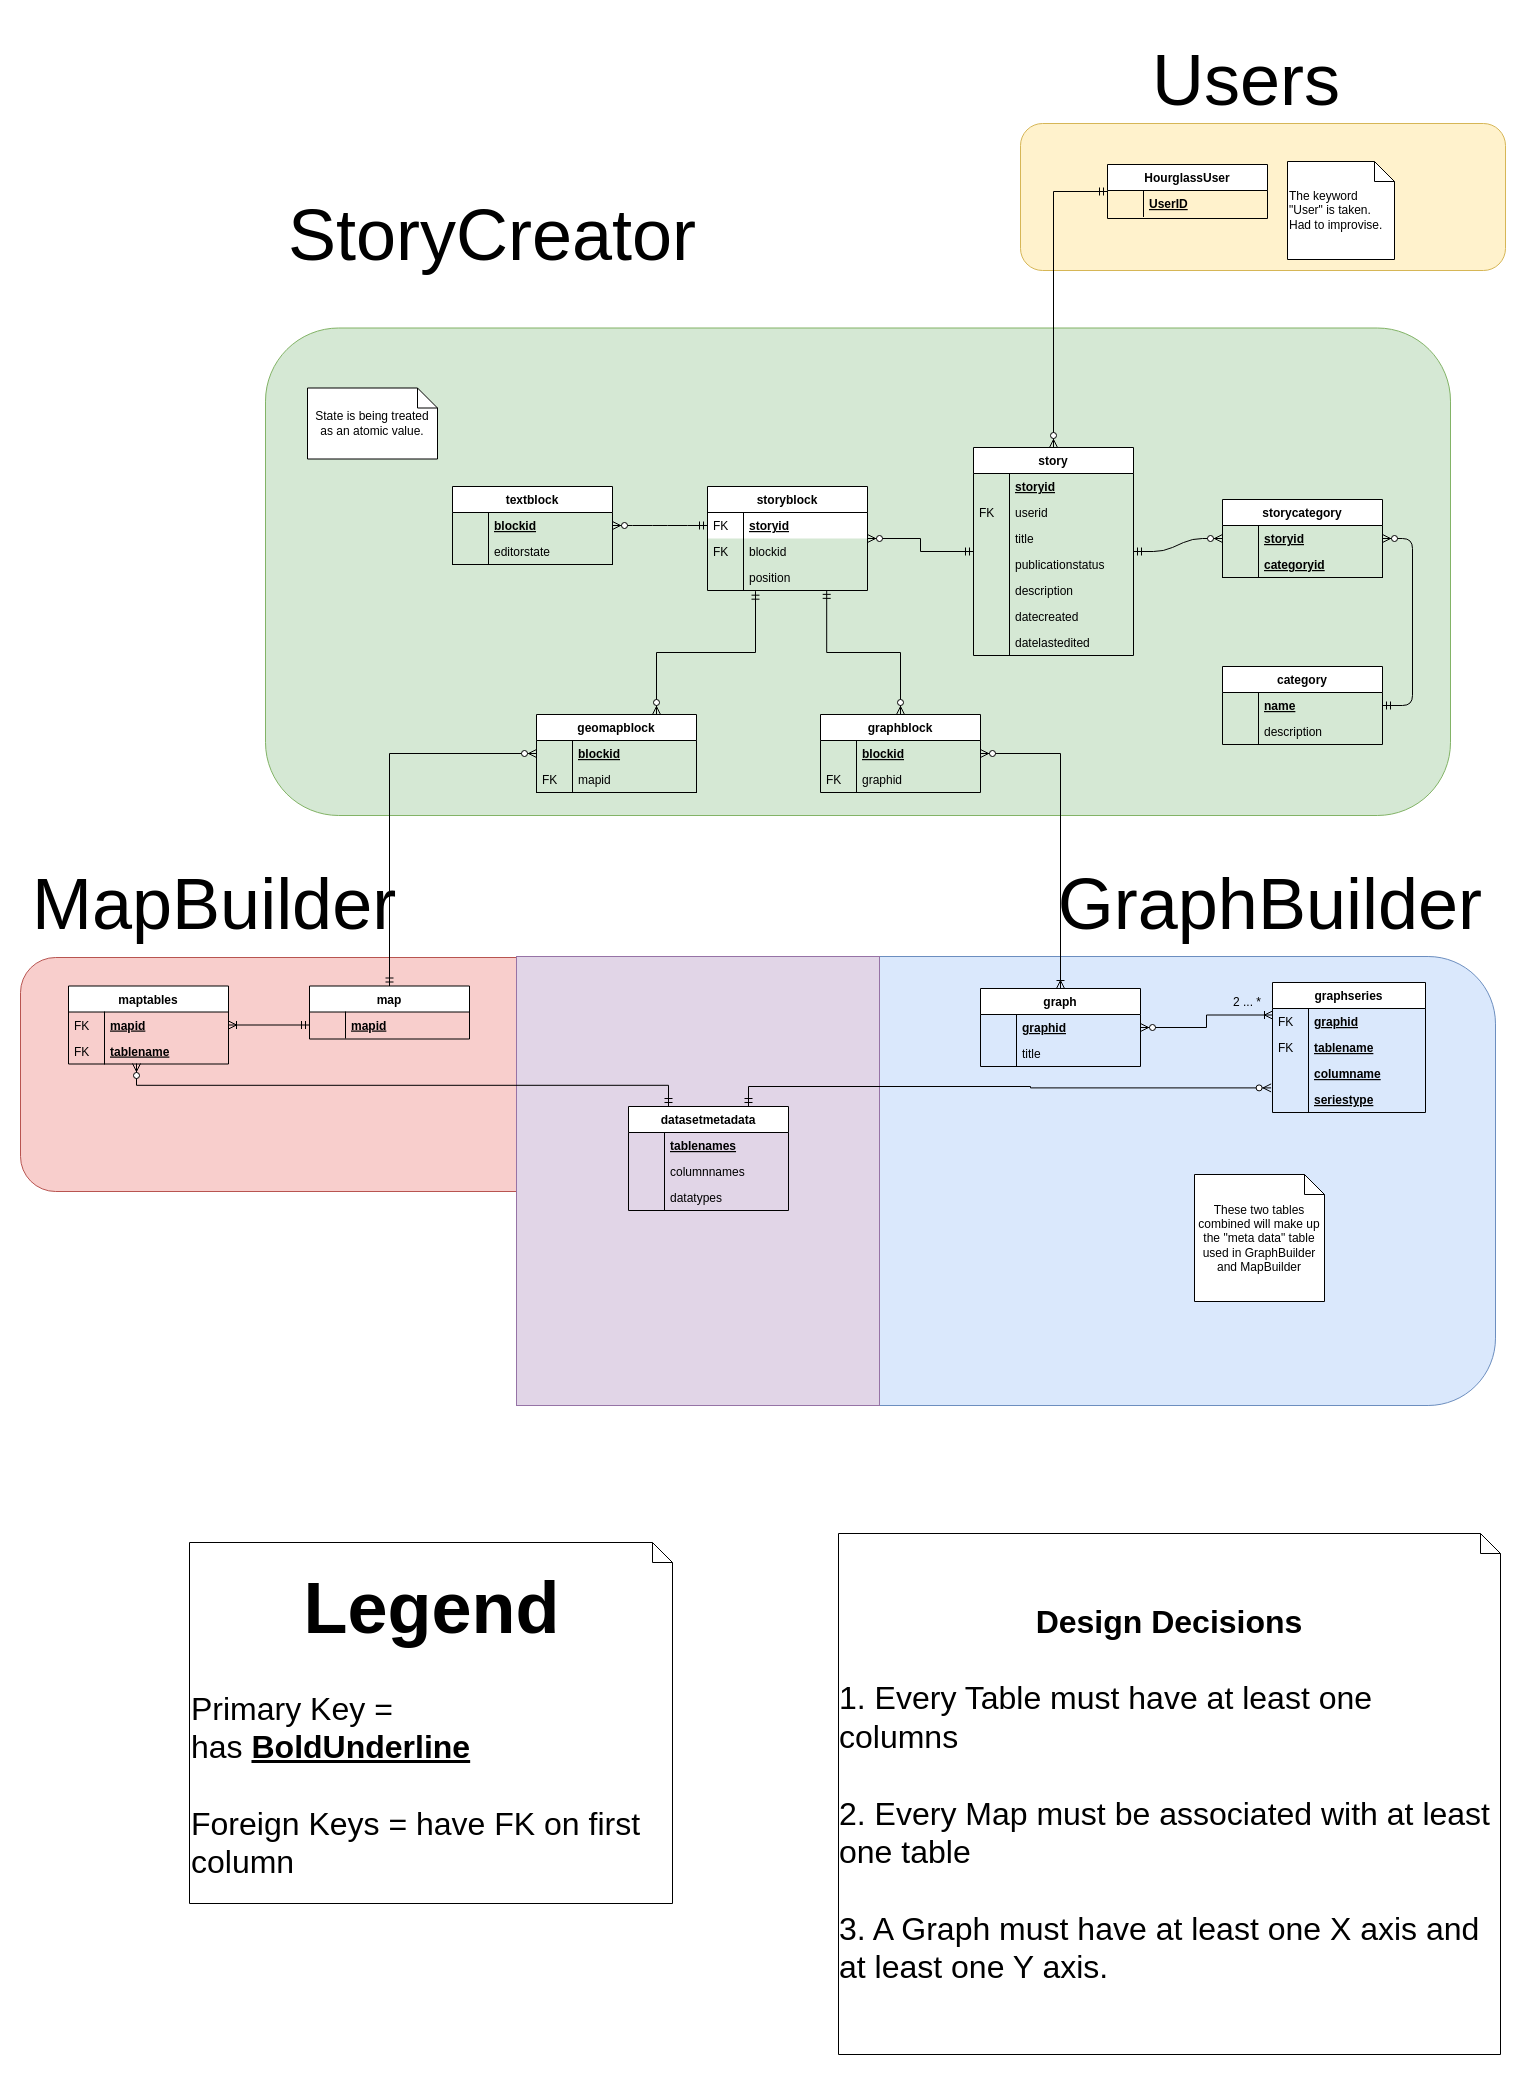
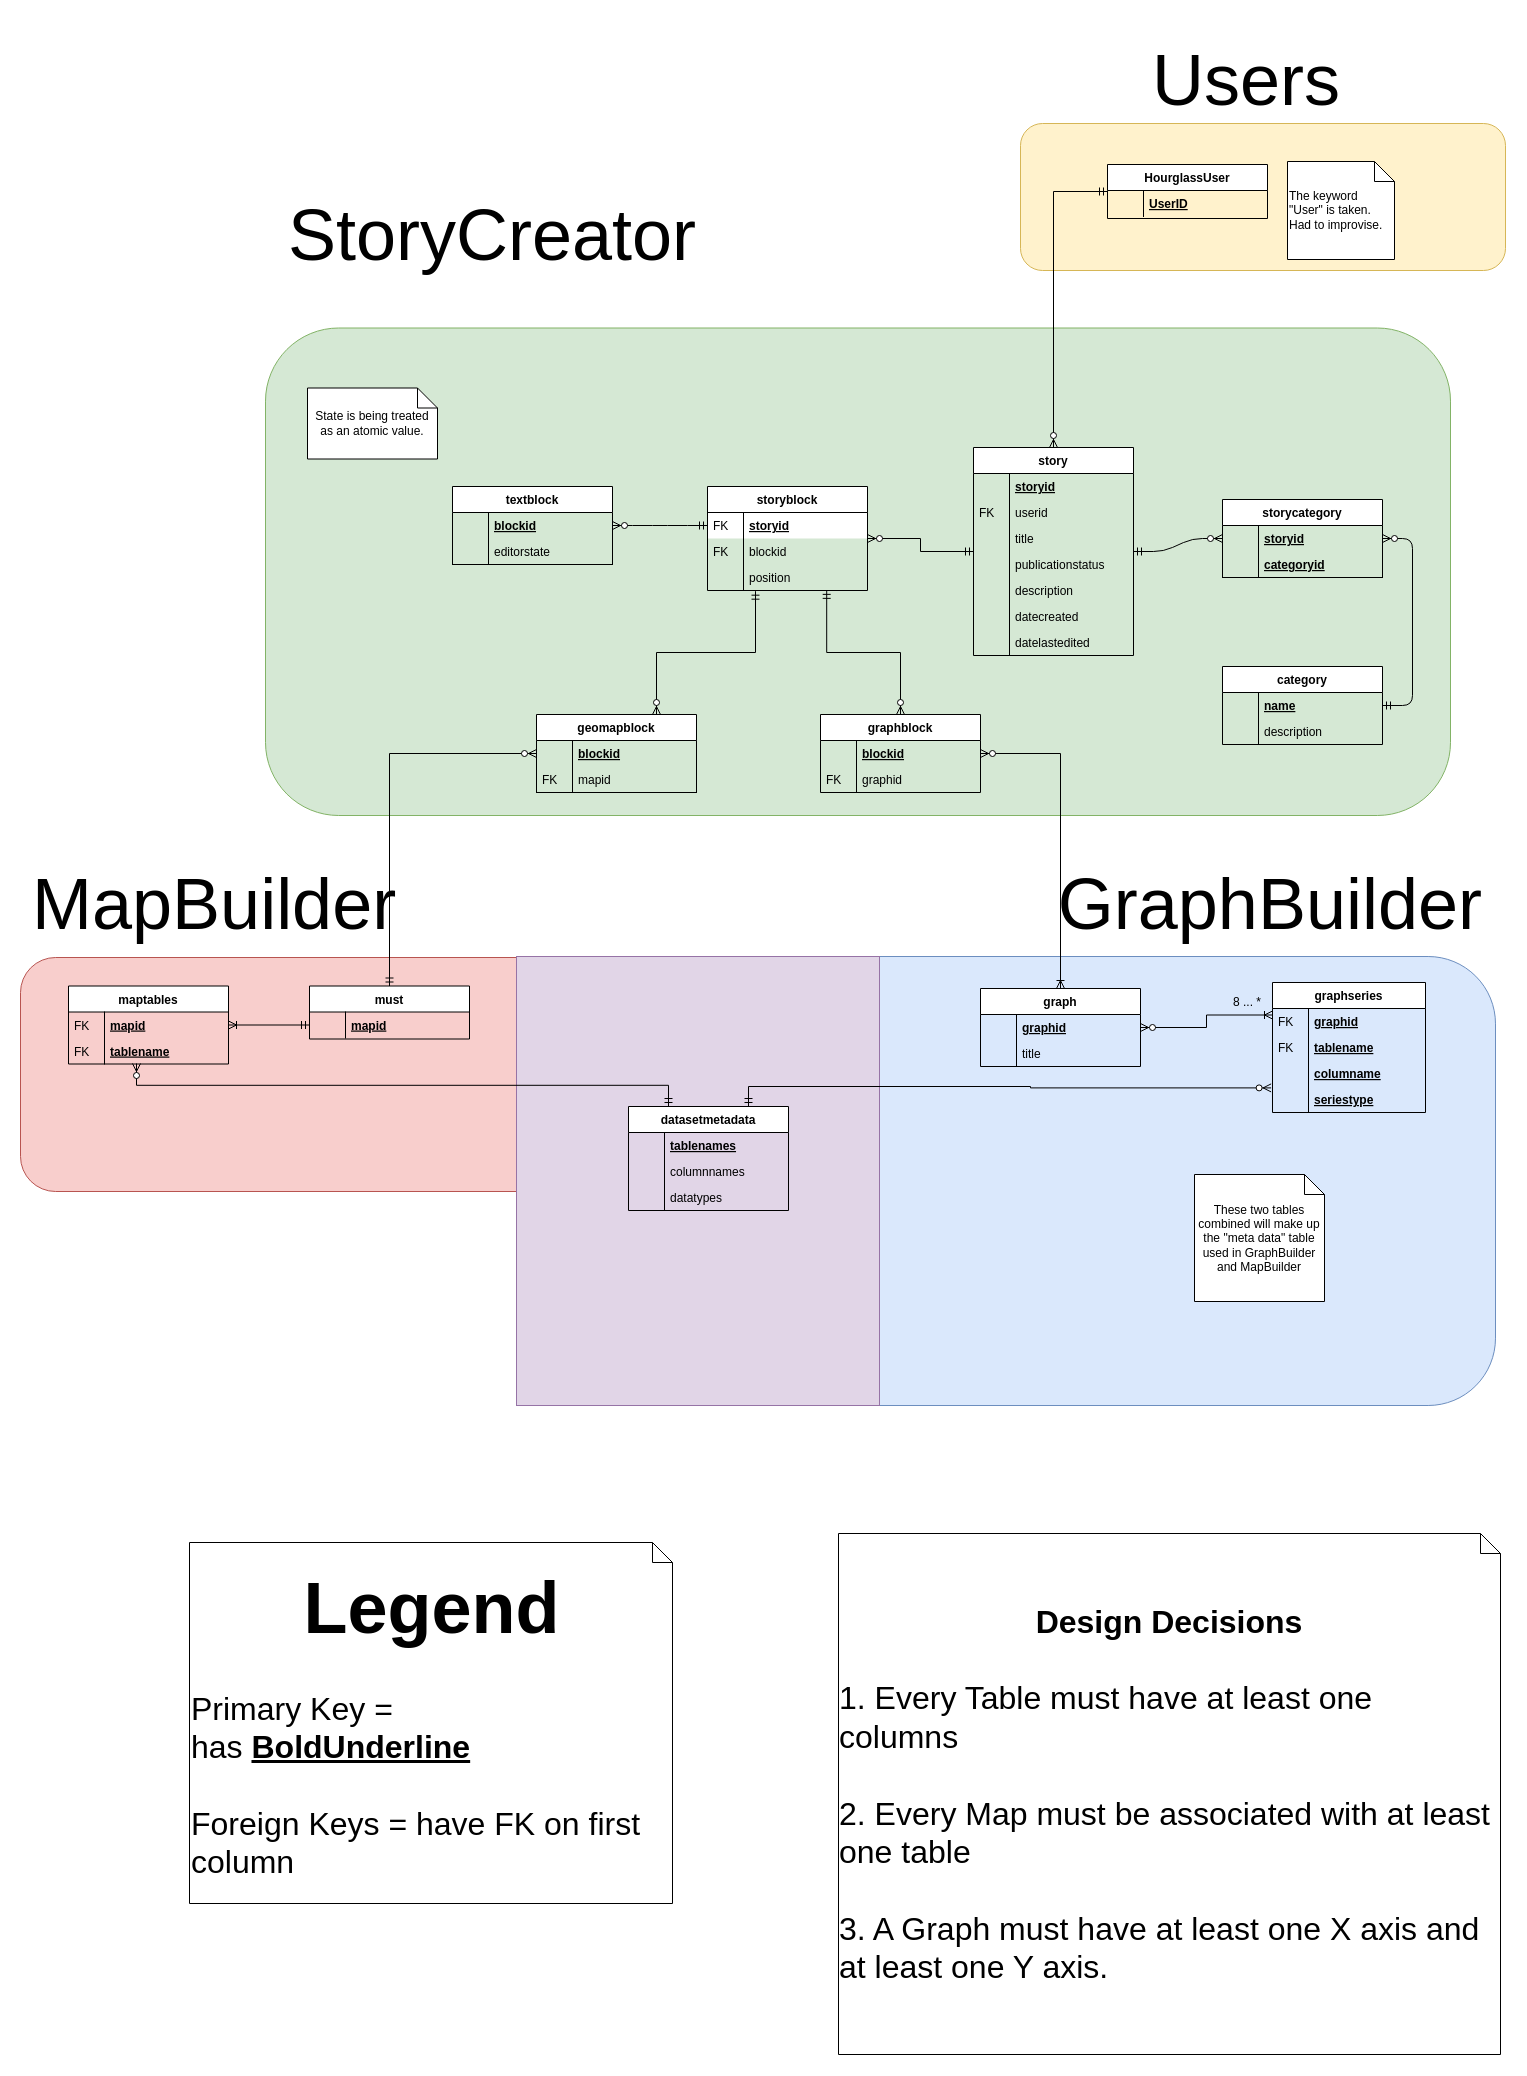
node "map": label "map" -> "must"
node "2 ... *": label "2 ... *" -> "8 ... *"
